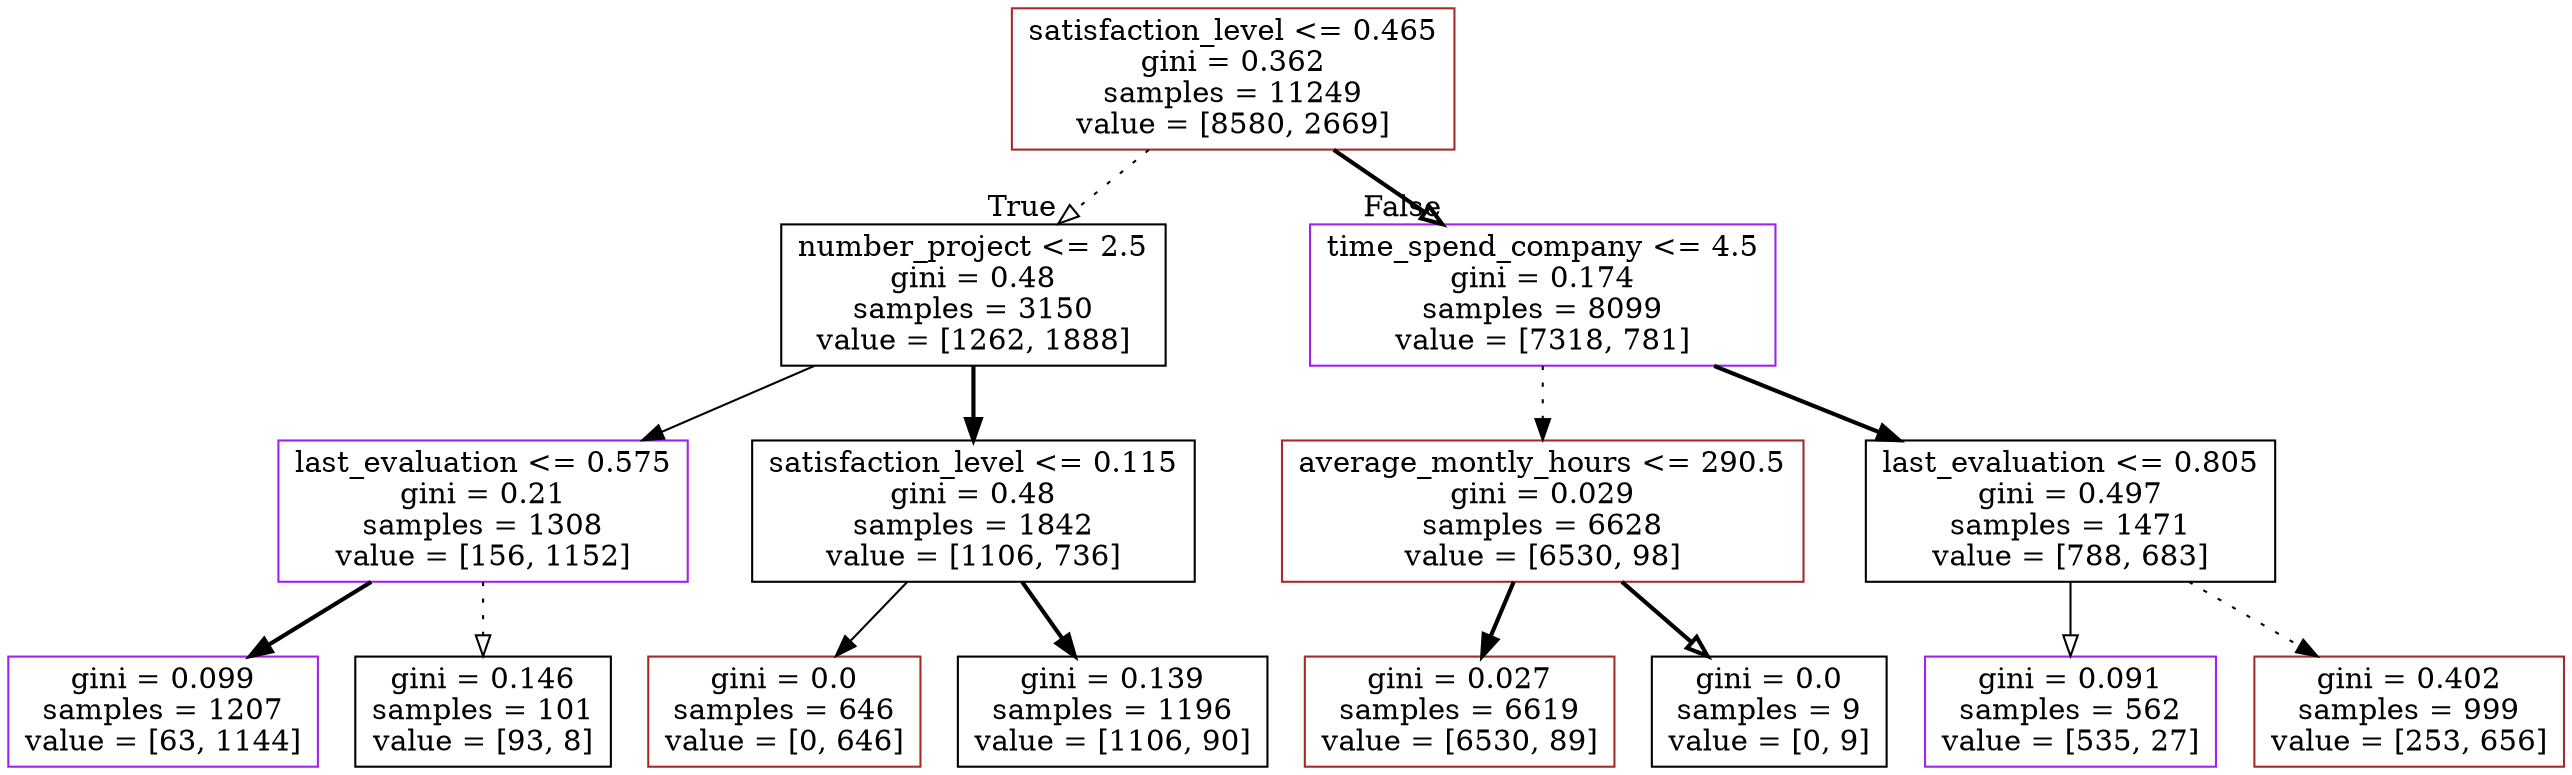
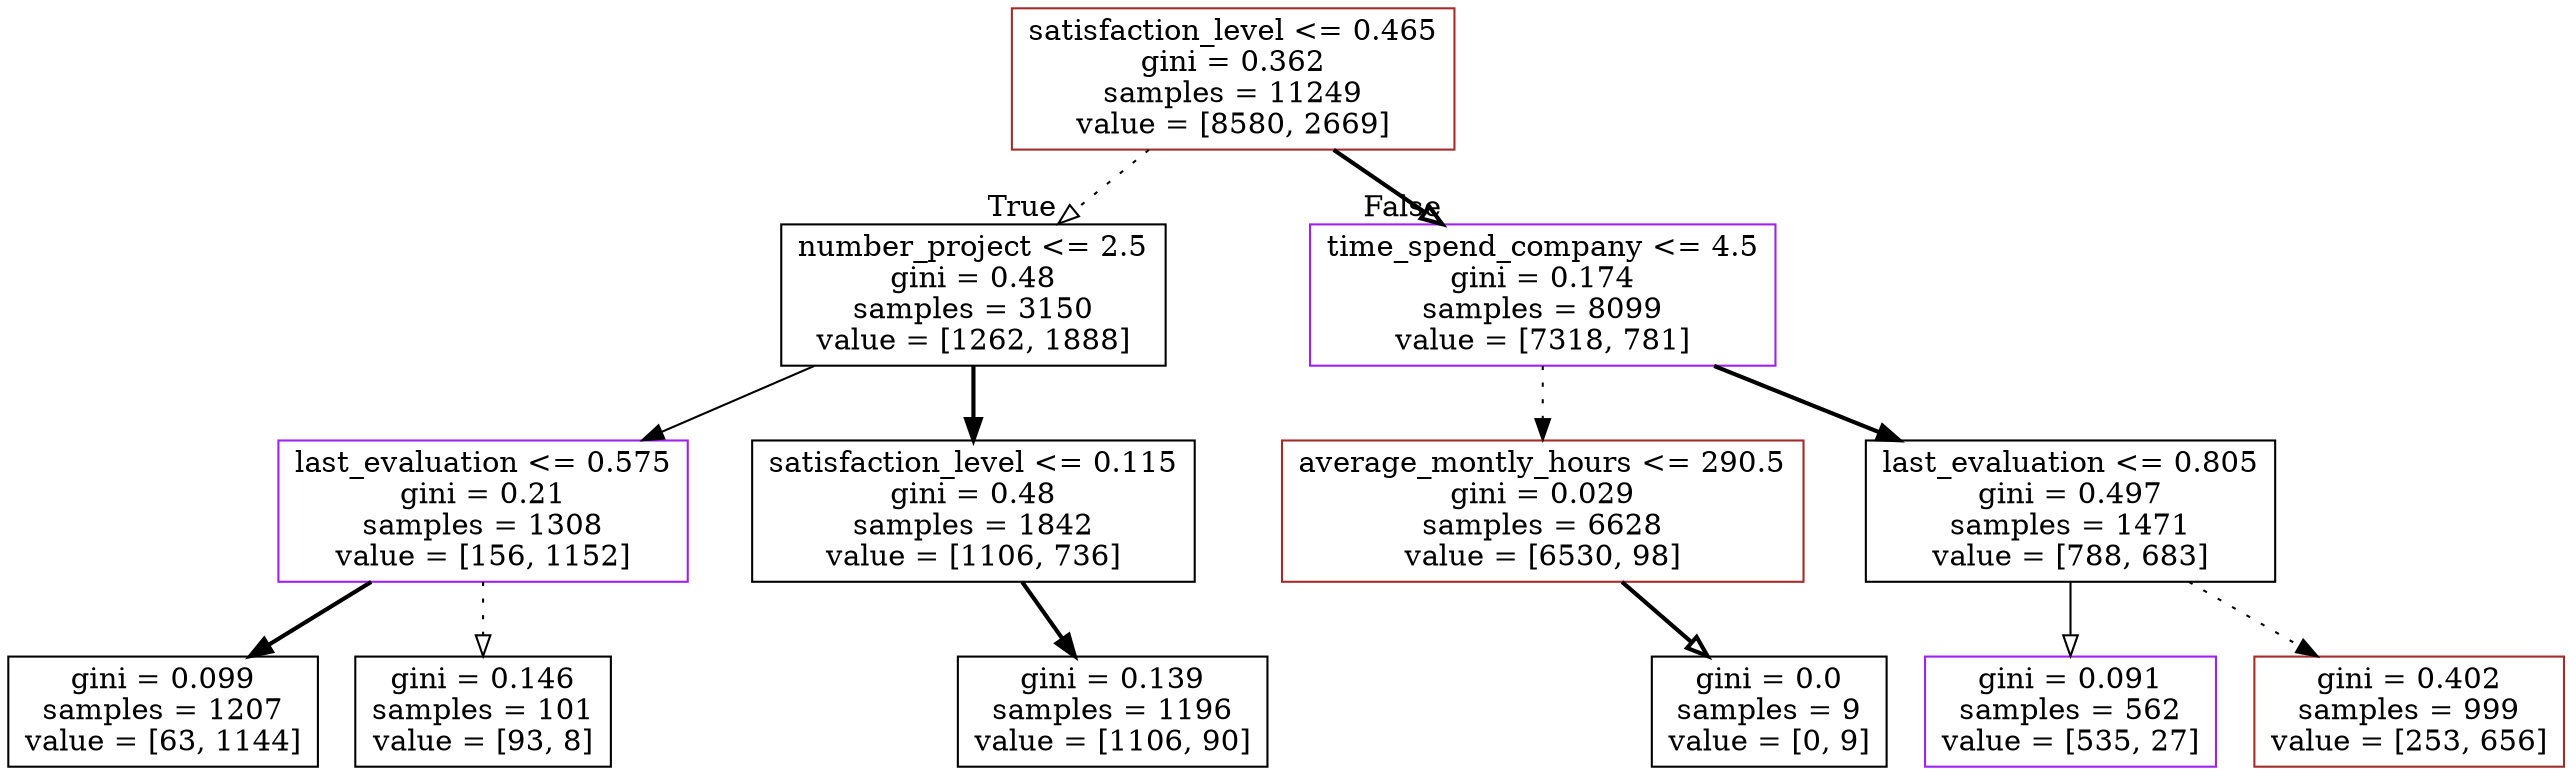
node "gini = 0.099 samples = 1207 value = [63, 1144]": color purple -> black
node "gini = 0.0 samples = 646 value = [0, 646]": removed
node "gini = 0.027 samples = 6619 value = [6530, 89]": removed
